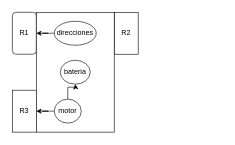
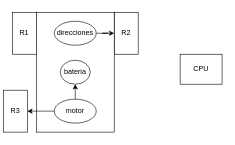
node "R1": shape rounded rectangle -> rectangle
edge "direcciones" -> "R1": removed
edge "direcciones" -> "R2": added
node "CPU": added
node "R3": moved (24, 111) -> (15, 111)
node "motor": size 27x24 -> 42x24
